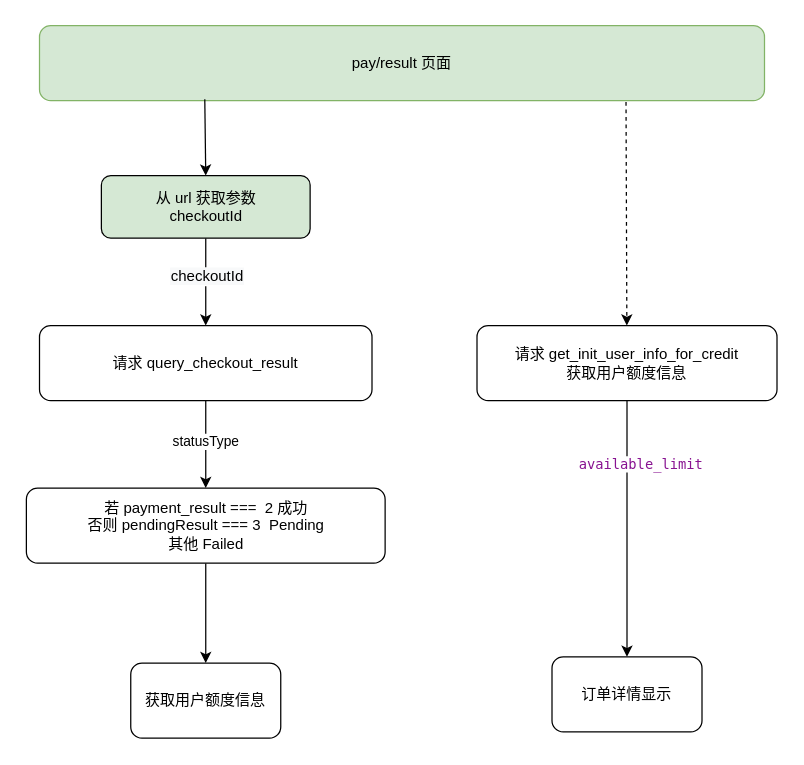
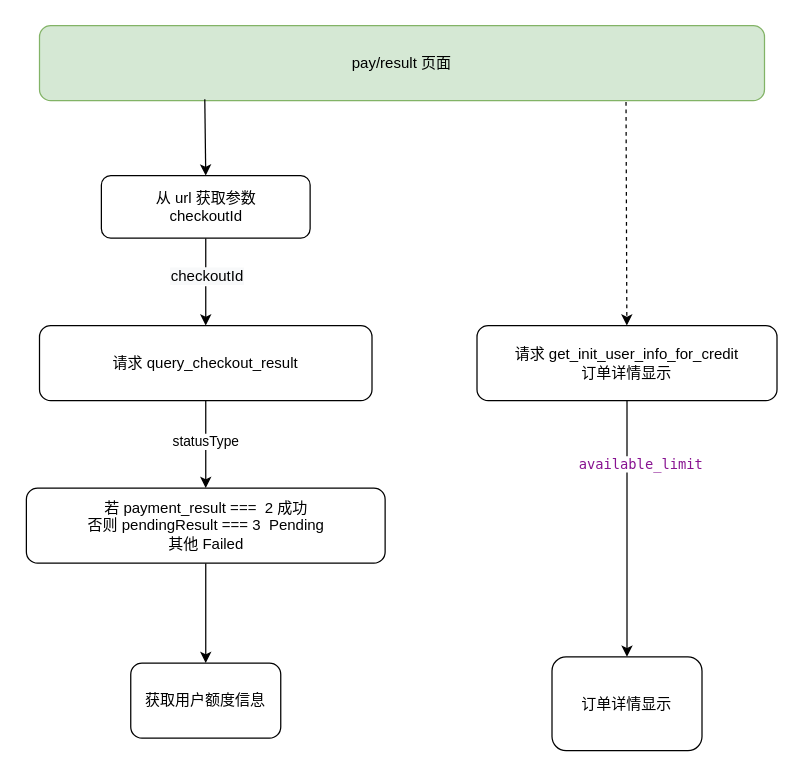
node "从 url 获取参数 checkoutId": fillcolor #d5e8d4 -> #ffffff
node "请求 get_init_user_info_for_credit 获取用户额度信息": label "请求 get_init_user_info_for_credit 获取用户额度信息" -> "请求 get_init_user_info_for_credit 订单详情显示"
node "订单详情显示": size 150x75 -> 150x94
